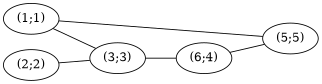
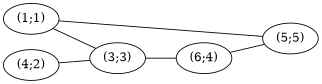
node "(2;2)": label "(2;2)" -> "(4;2)"
